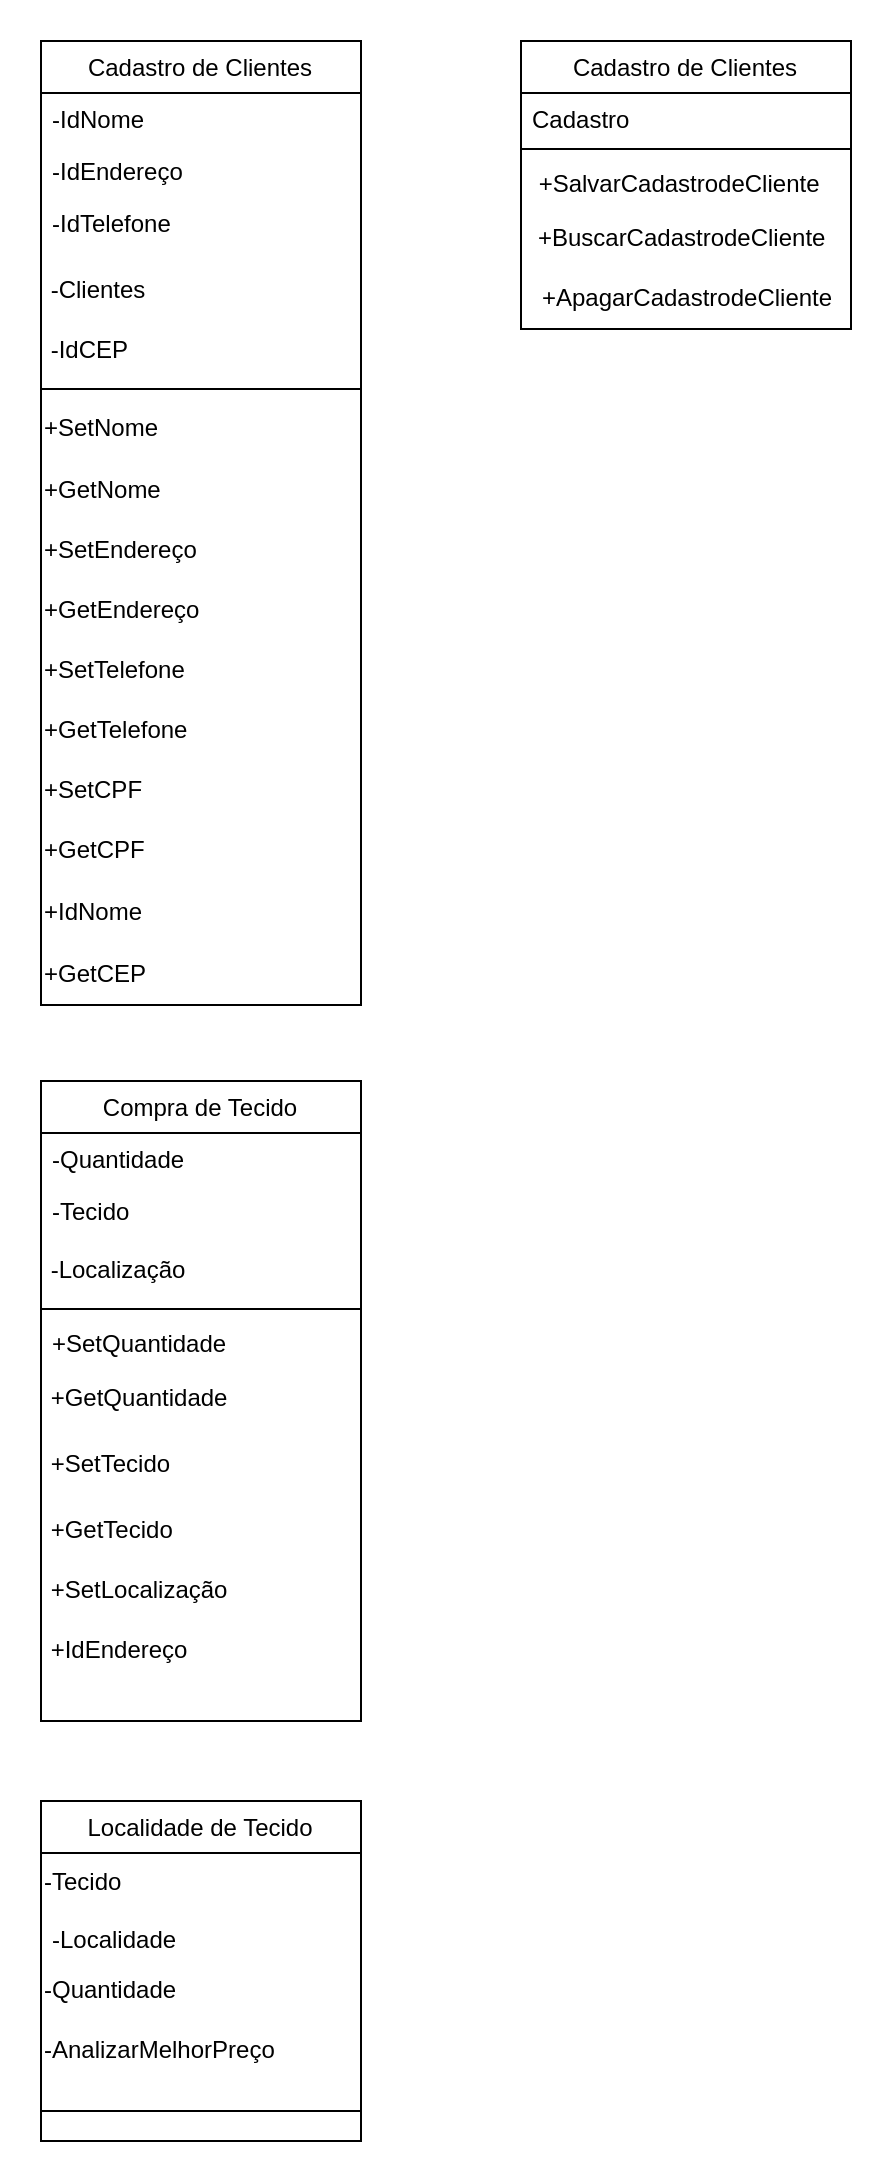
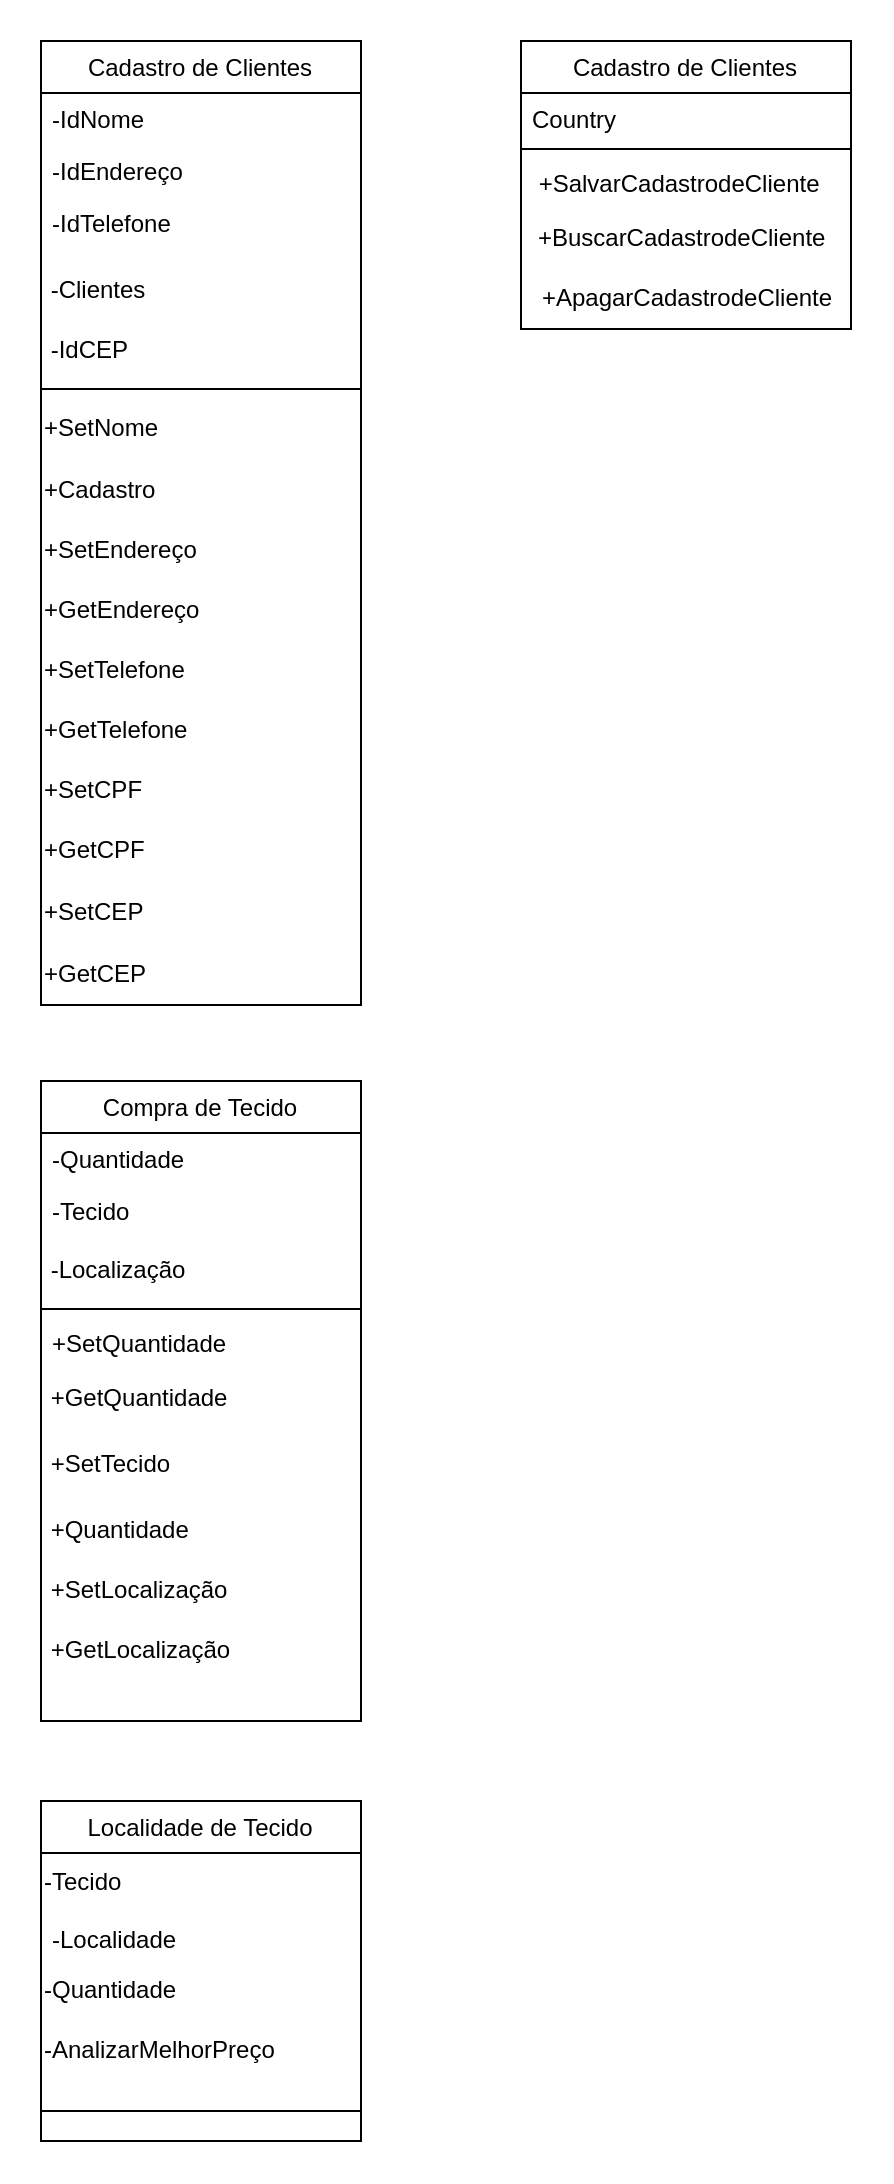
node "Cadastro": label "Cadastro" -> "Country"
node "+GetNome": label "+GetNome" -> "+Cadastro"
node "+IdNome": label "+IdNome" -> "+SetCEP"
node "+GetTecido": label "+GetTecido" -> "+Quantidade"
node "+IdEndereço": label "+IdEndereço" -> "+GetLocalização"
